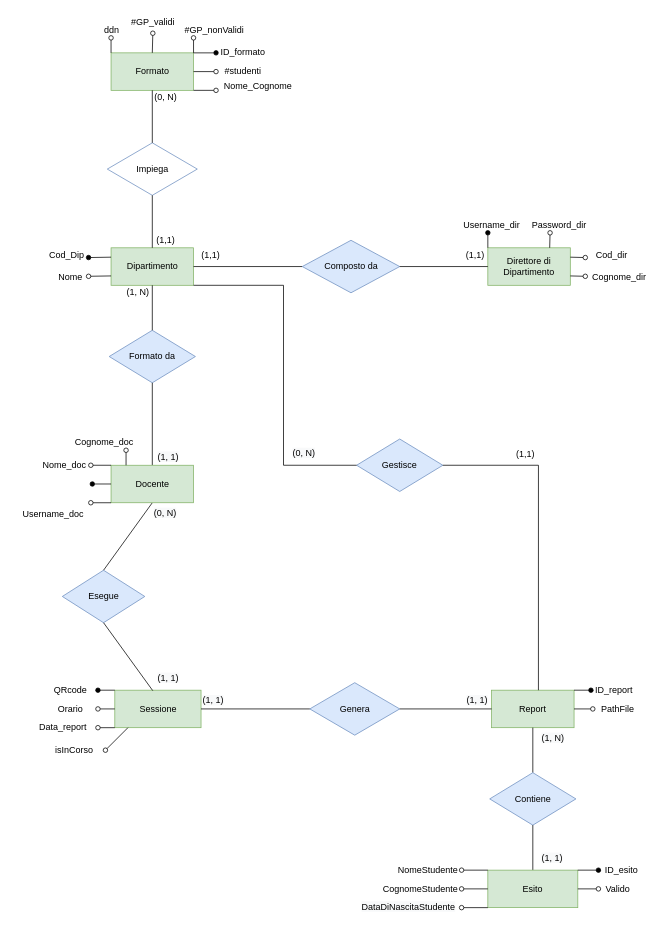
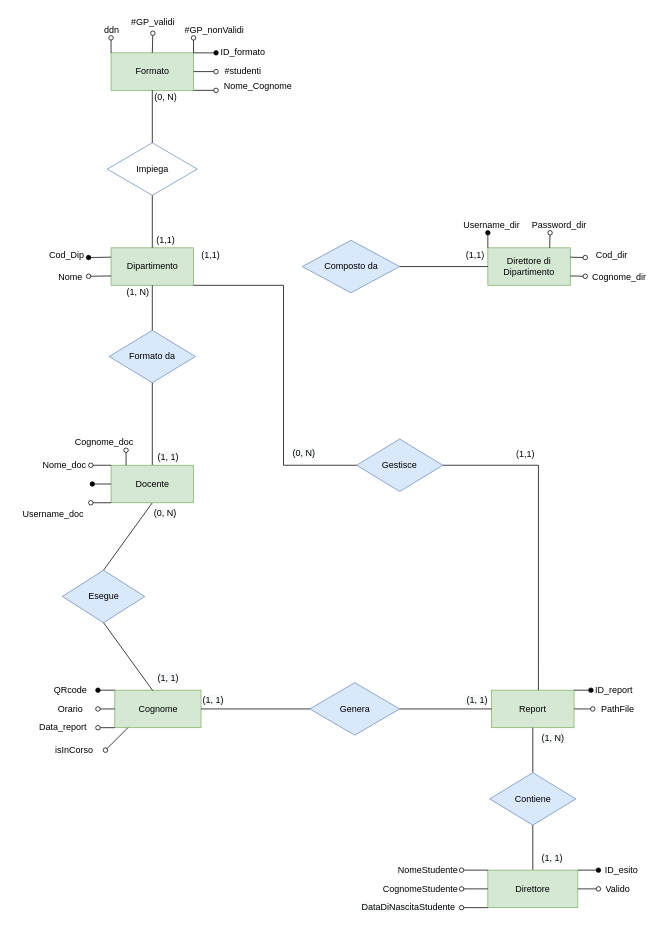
edge "Dipartimento" -- "Composto da": removed
node "Sessione": label "Sessione" -> "Cognome"
node "Esito": label "Esito" -> "Direttore"
